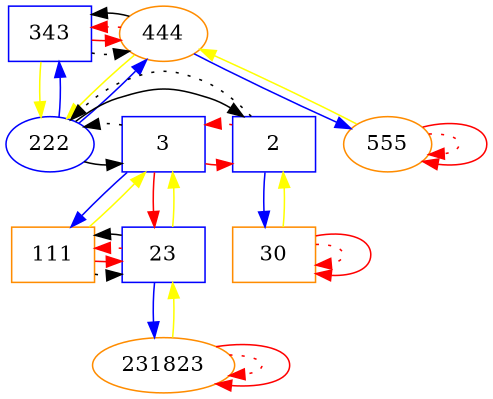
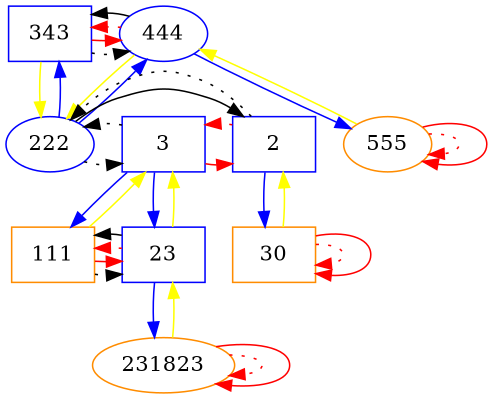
node "444": color darkorange -> blue
edge "222" -> "3": style solid -> dotted
edge "3" -> "23": color red -> blue
